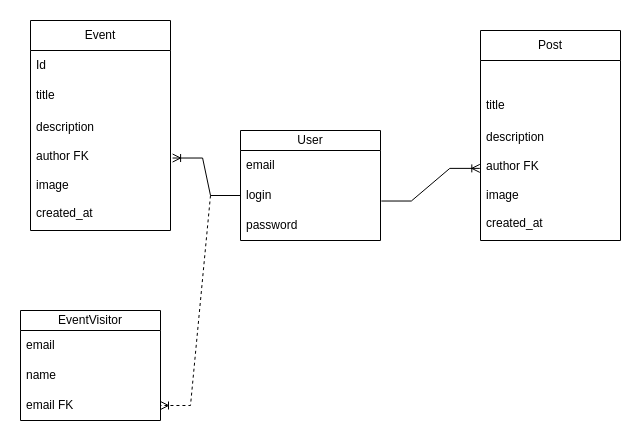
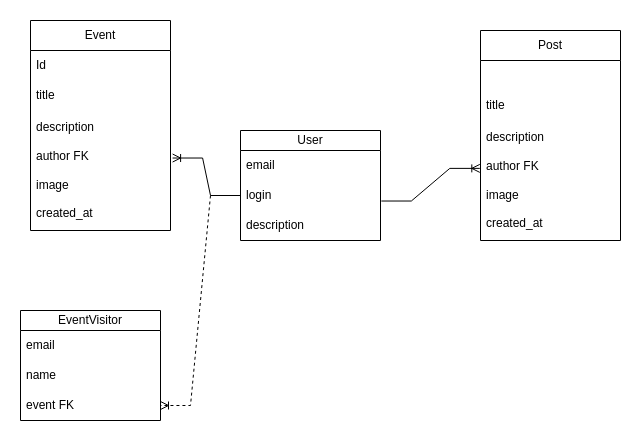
node "password": label "password" -> "description"
node "email FK": label "email FK" -> "event FK"
